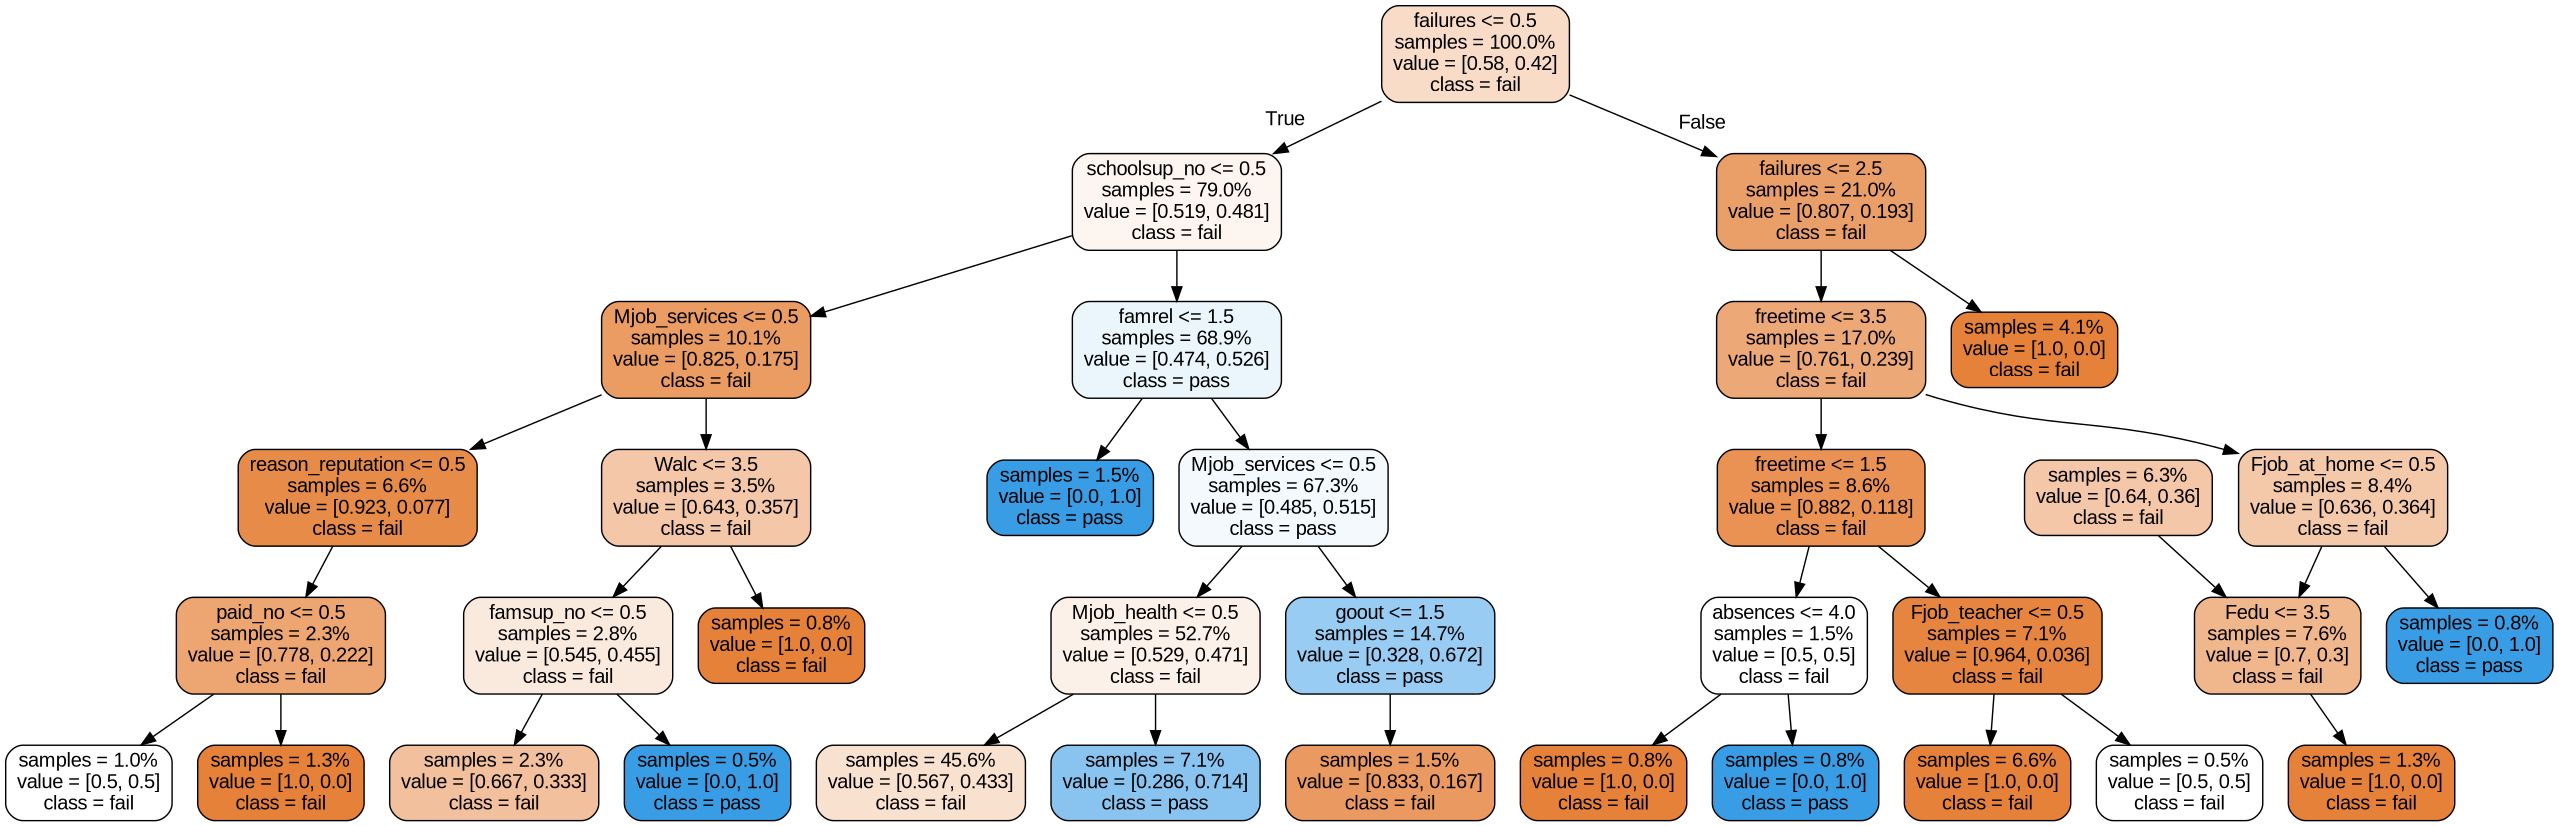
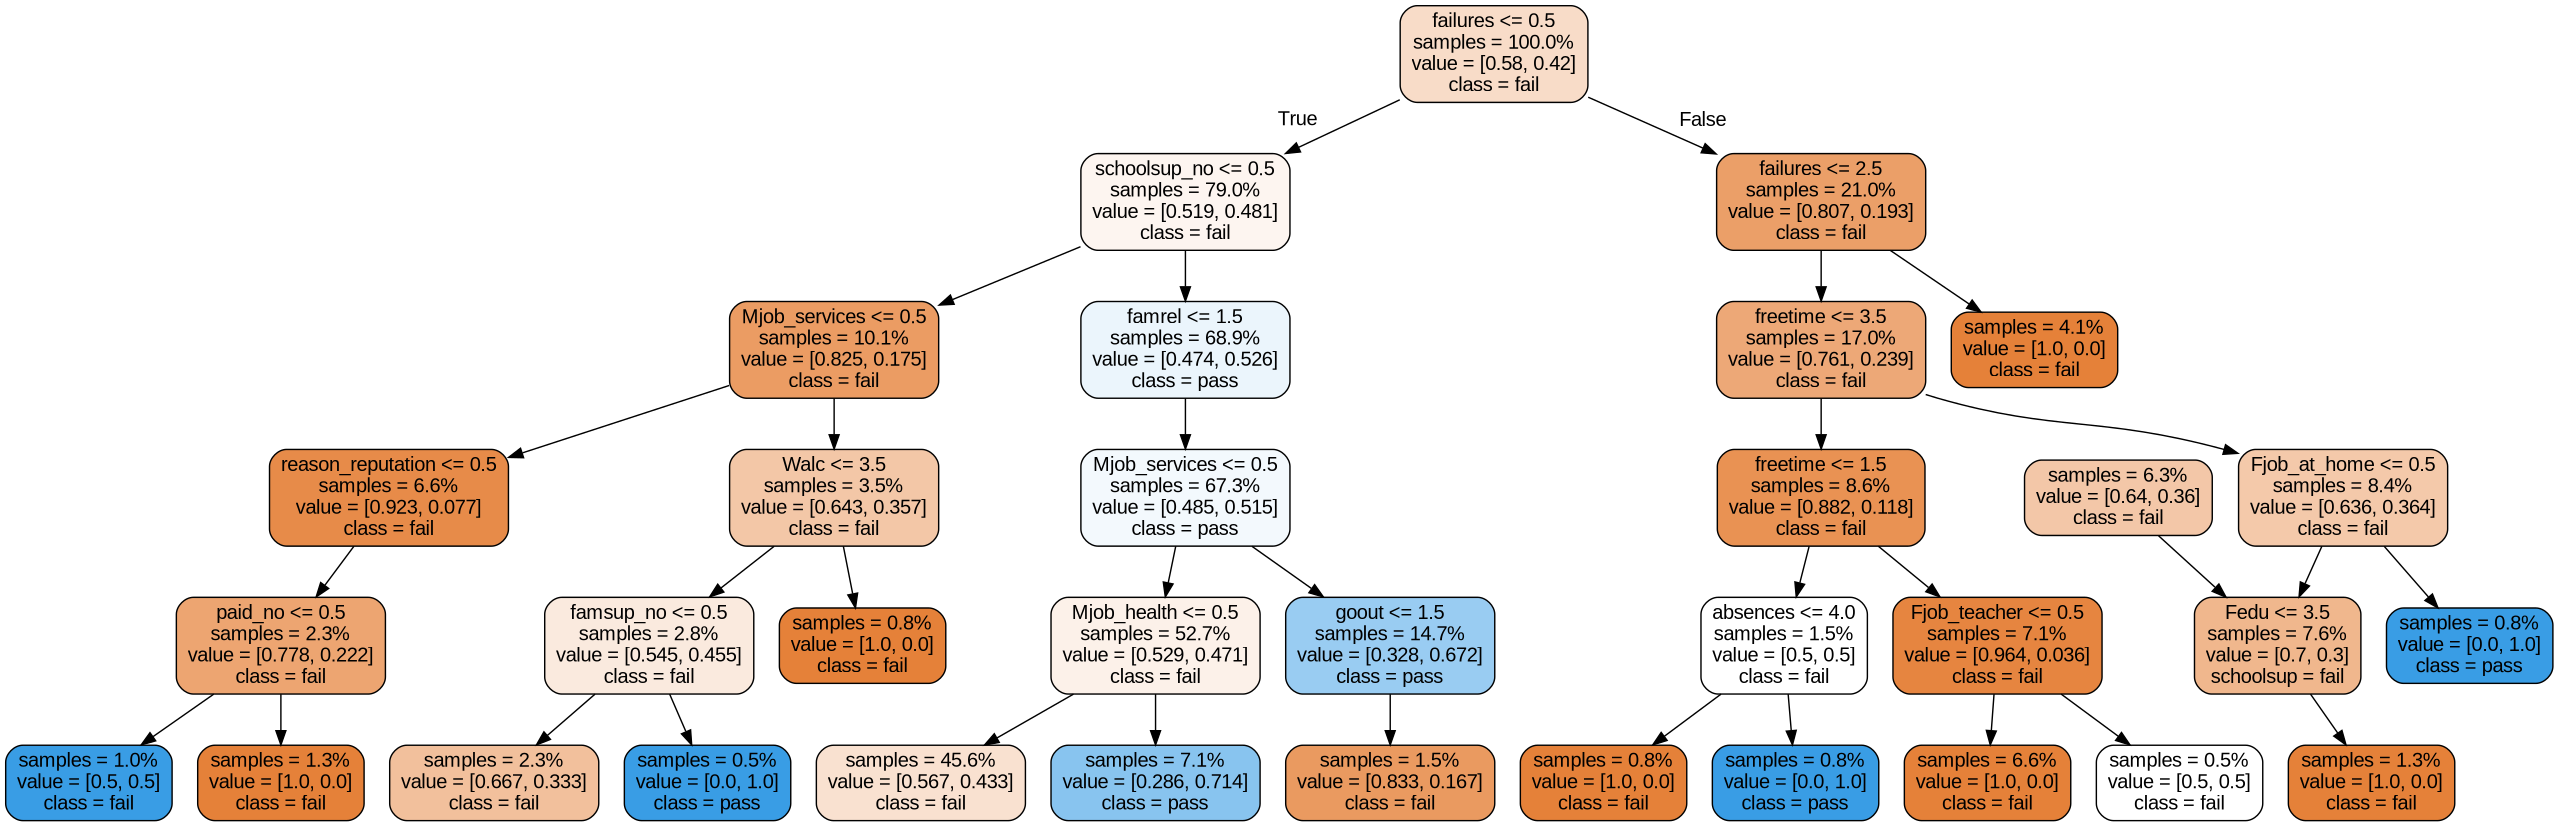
node "samples = 1.5% value = [0.0, 1.0] class = pass": removed
node "Fedu <= 3.5 samples = 7.6% value = [0.7, 0.3] class = fail": label "Fedu <= 3.5 samples = 7.6% value = [0.7, 0.3] class = fail" -> "Fedu <= 3.5 samples = 7.6% value = [0.7, 0.3] schoolsup = fail"
node "samples = 1.0% value = [0.5, 0.5] class = fail": fillcolor #e5813900 -> #399de5ff
